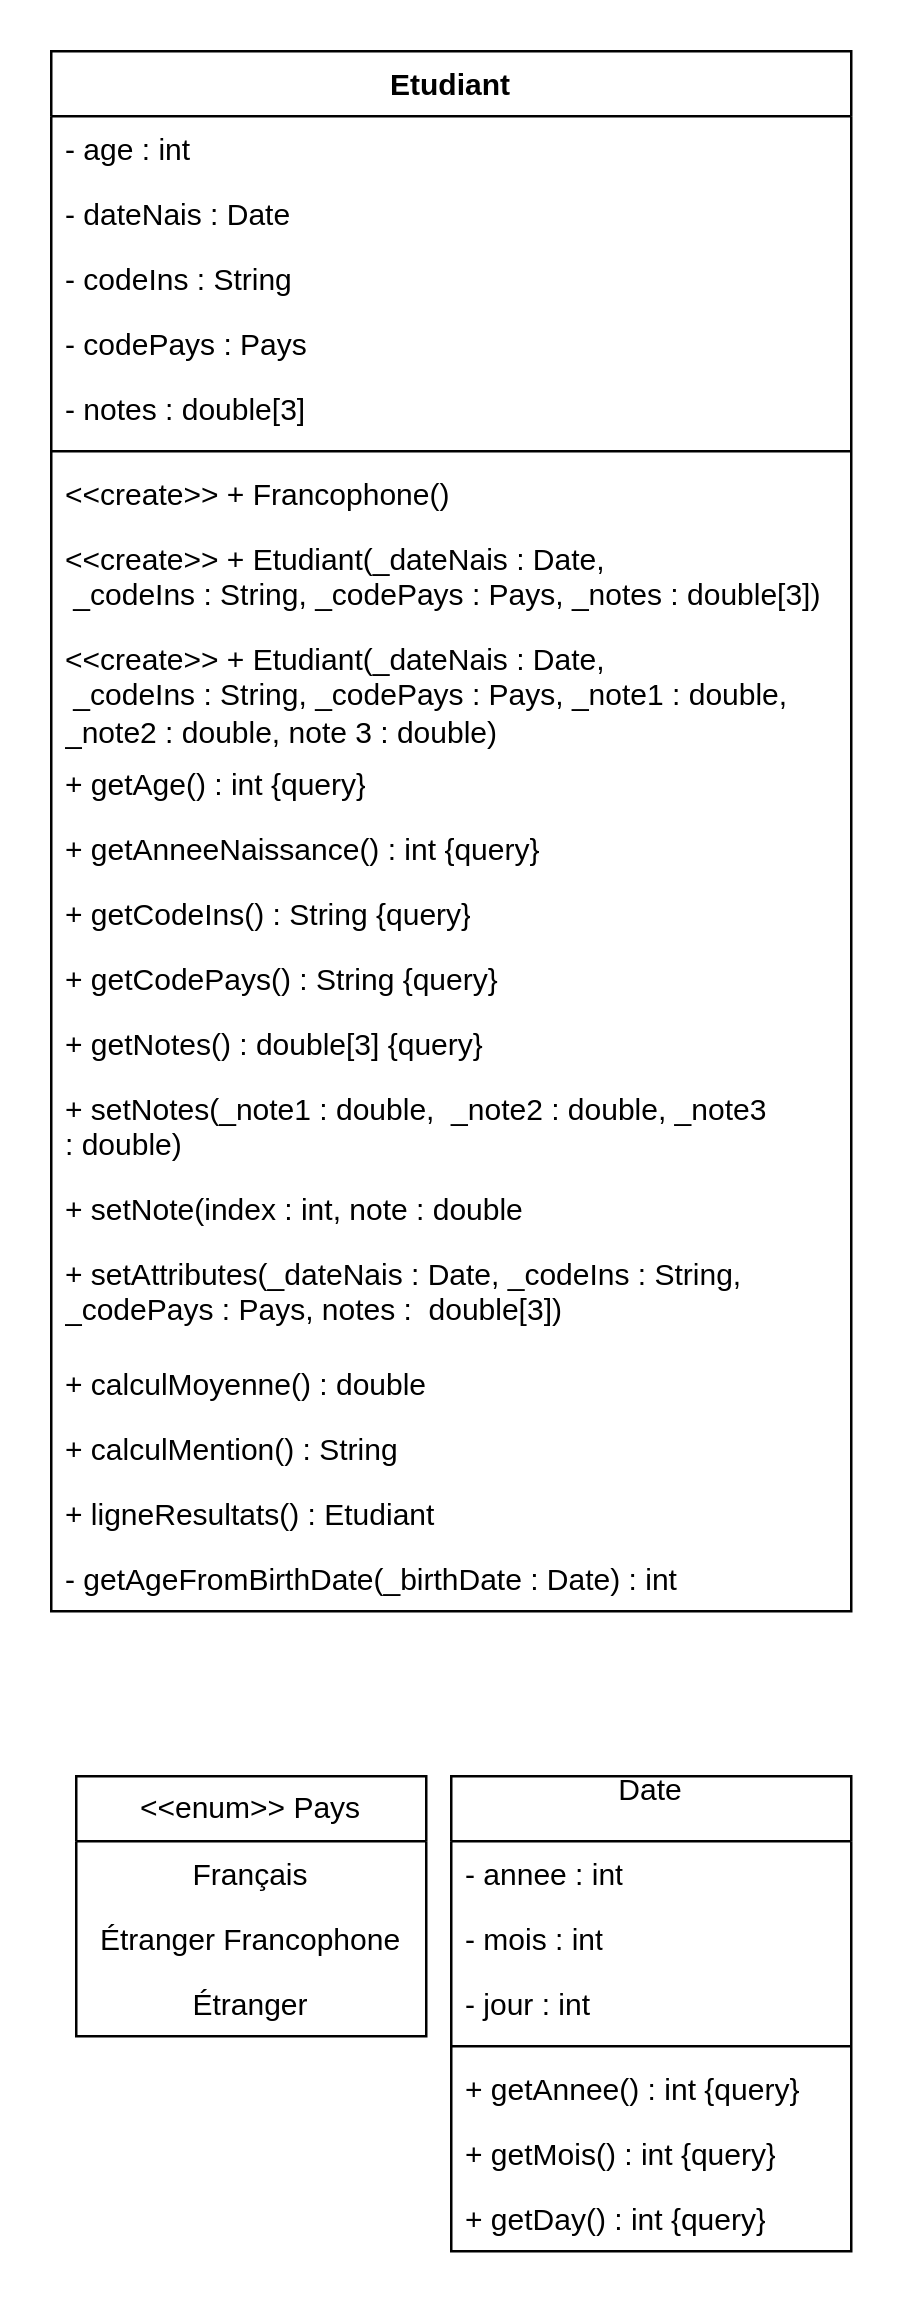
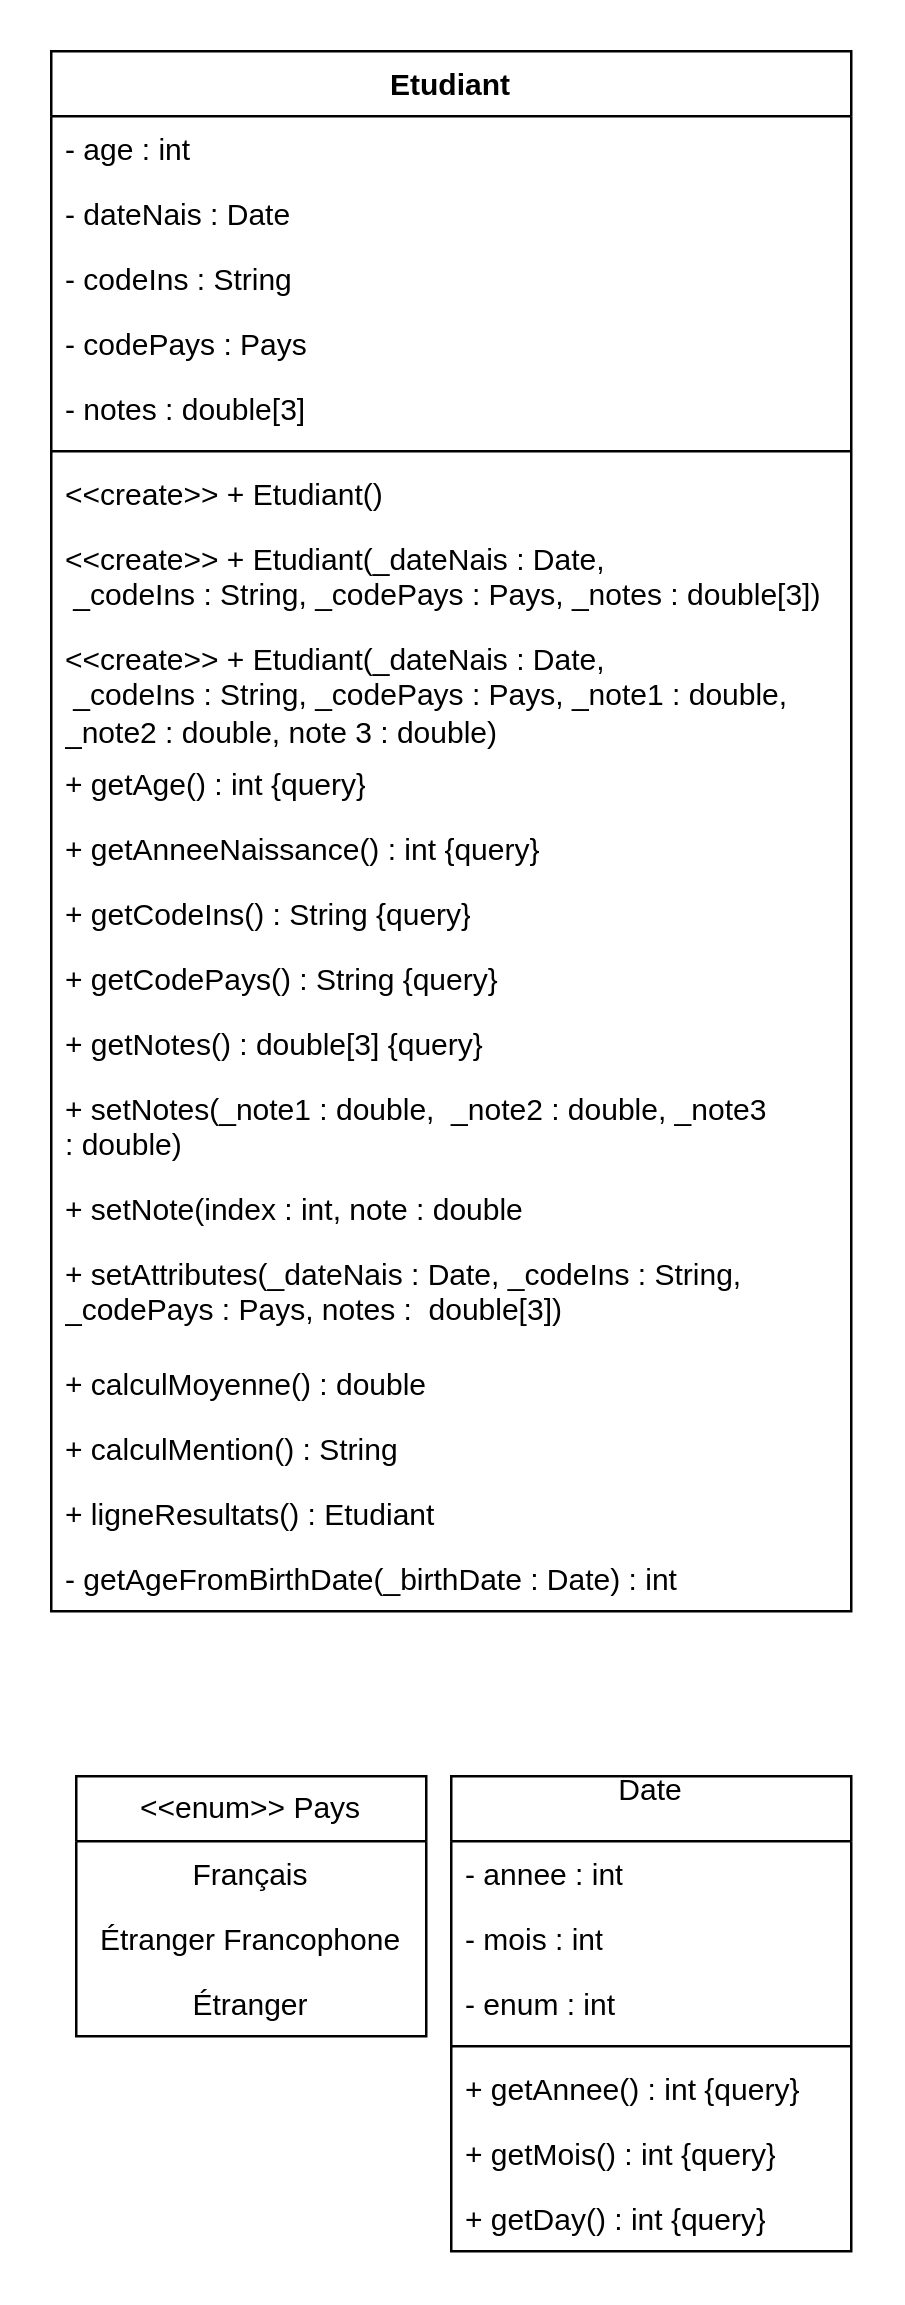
node "<<create>> + Francophone()": label "<<create>> + Francophone()" -> "<<create>> + Etudiant()"
node "- jour : int": label "- jour : int" -> "- enum : int"
